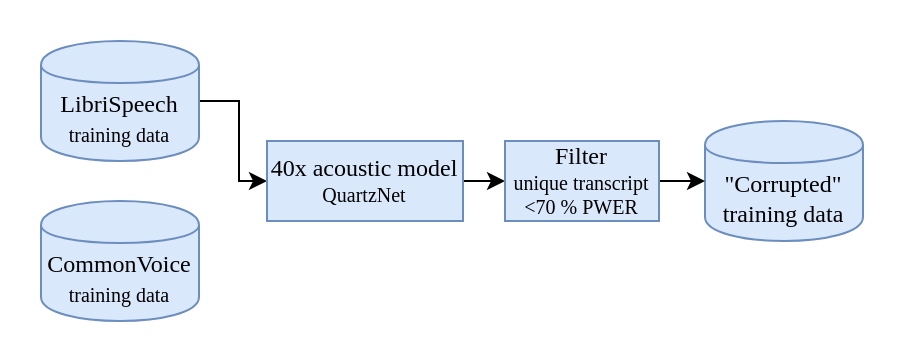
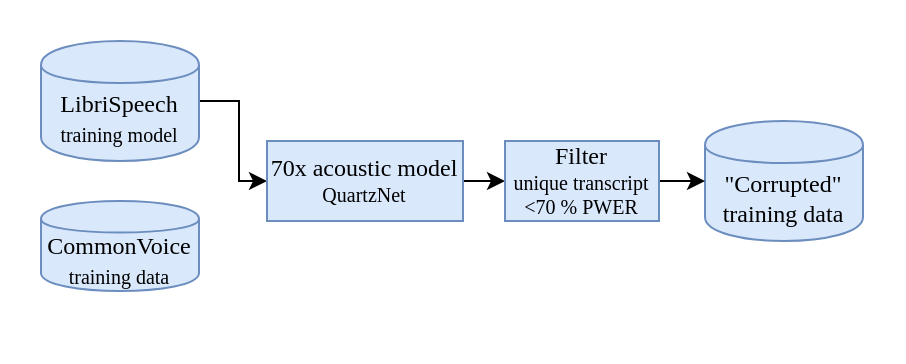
node "LibriSpeech training data": label "LibriSpeech training data" -> "LibriSpeech training model"
node "40x acoustic model QuartzNet": label "40x acoustic model QuartzNet" -> "70x acoustic model QuartzNet"
node "CommonVoice training data": size 158x120 -> 158x90
